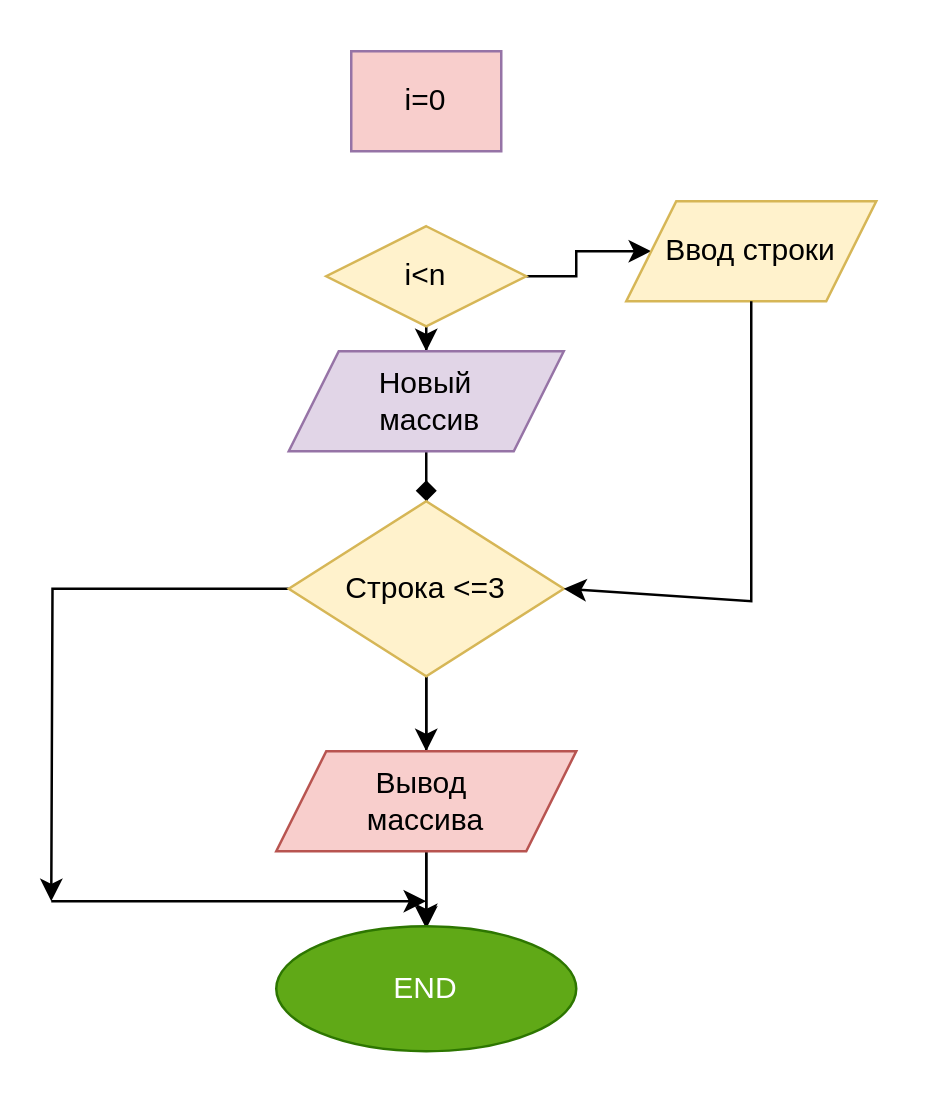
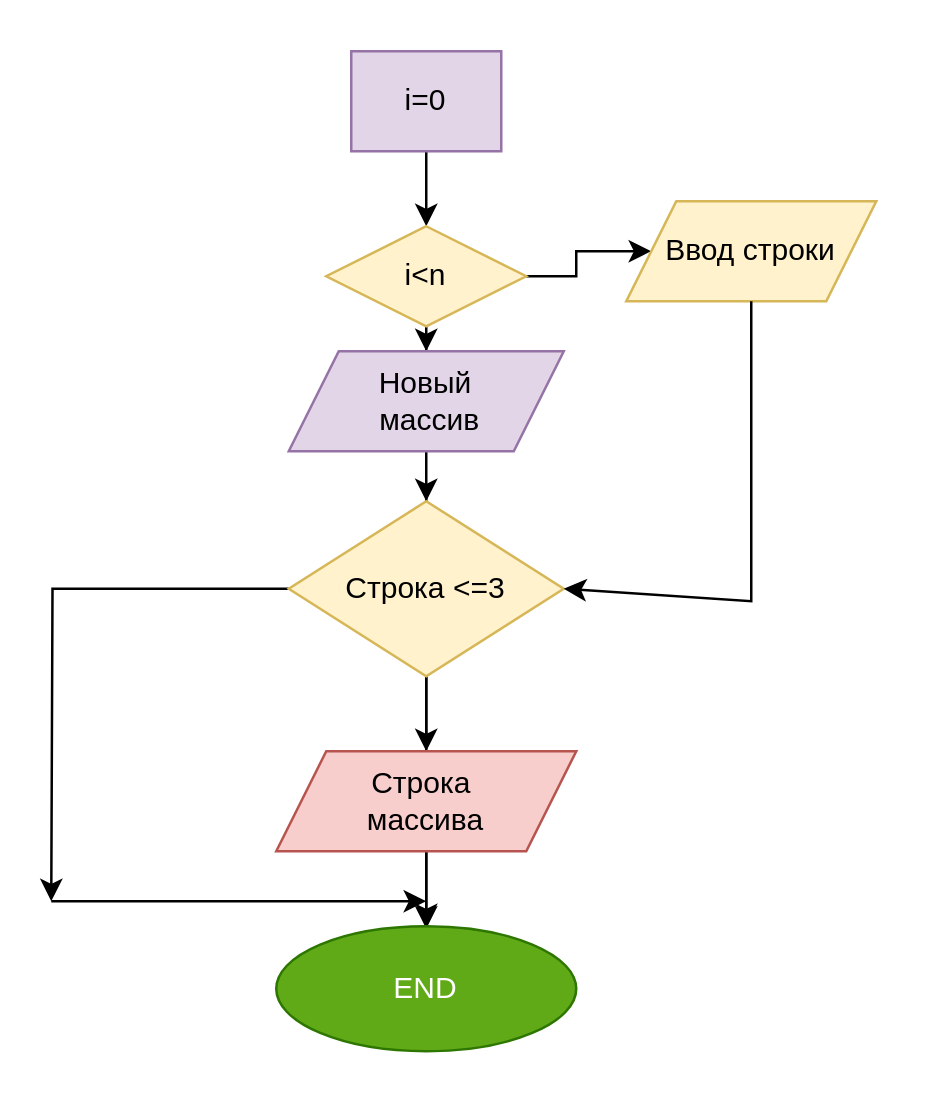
node "i=0": fillcolor #f8cecc -> #e1d5e7
edge "i=0" -> "i<n": added
edge "Новый массив" -> "Строка <=3": arrowhead diamond -> classic
node "Вывод массива": label "Вывод массива" -> "Строка массива"
